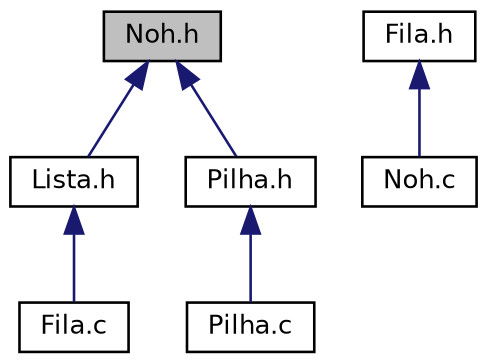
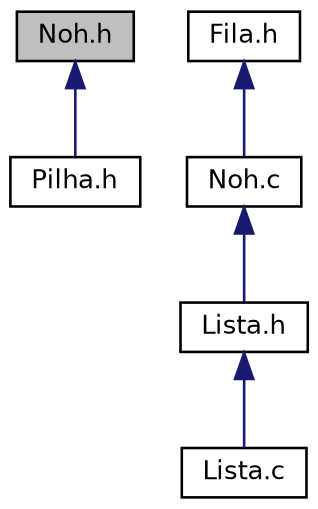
edge "Lista.h" -> "Noh.h": now "Lista.h" -> "Noh.c"
node "Fila.c": label "Fila.c" -> "Lista.c"
node "Pilha.c": removed
